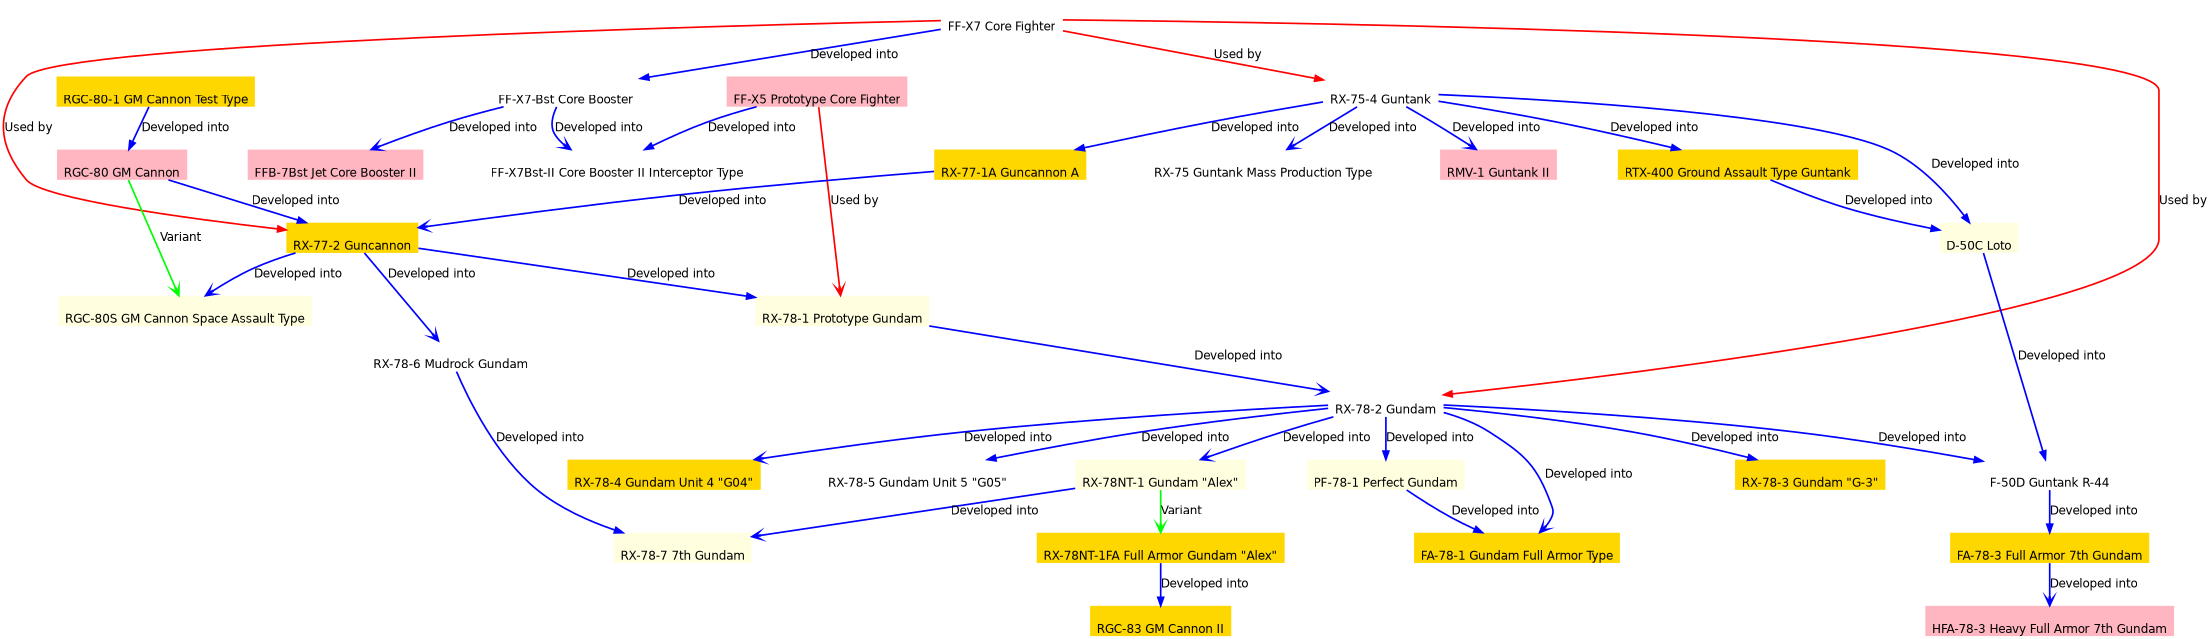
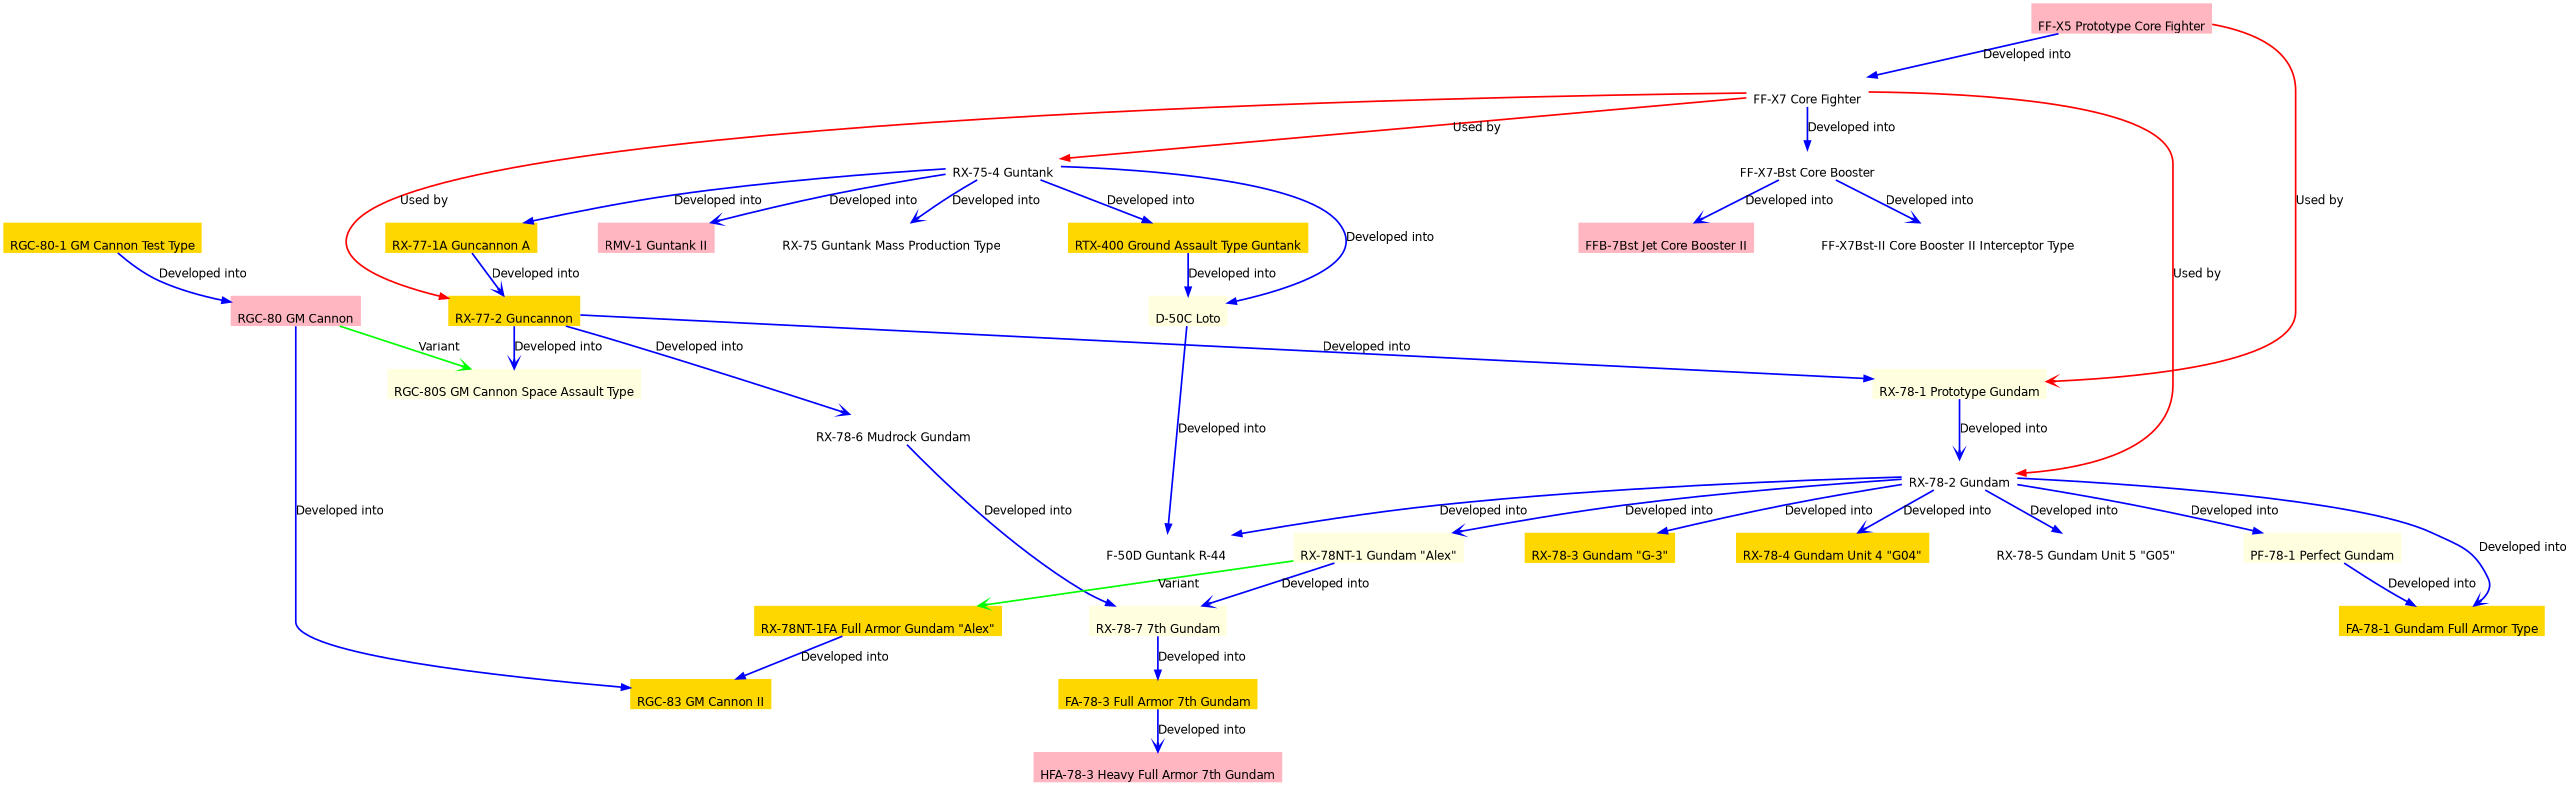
edge "FF-X5 Prototype Core Fighter" -> "FF-X7Bst-II Core Booster II Interceptor Type": now "FF-X5 Prototype Core Fighter" -> "FF-X7 Core Fighter"
edge "RGC-80 GM Cannon" -> "RX-77-2 Guncannon": now "RGC-80 GM Cannon" -> "RGC-83 GM Cannon II"
edge "F-50D Guntank R-44" -> "FA-78-3 Full Armor 7th Gundam": now "RX-78-7 7th Gundam" -> "FA-78-3 Full Armor 7th Gundam"
